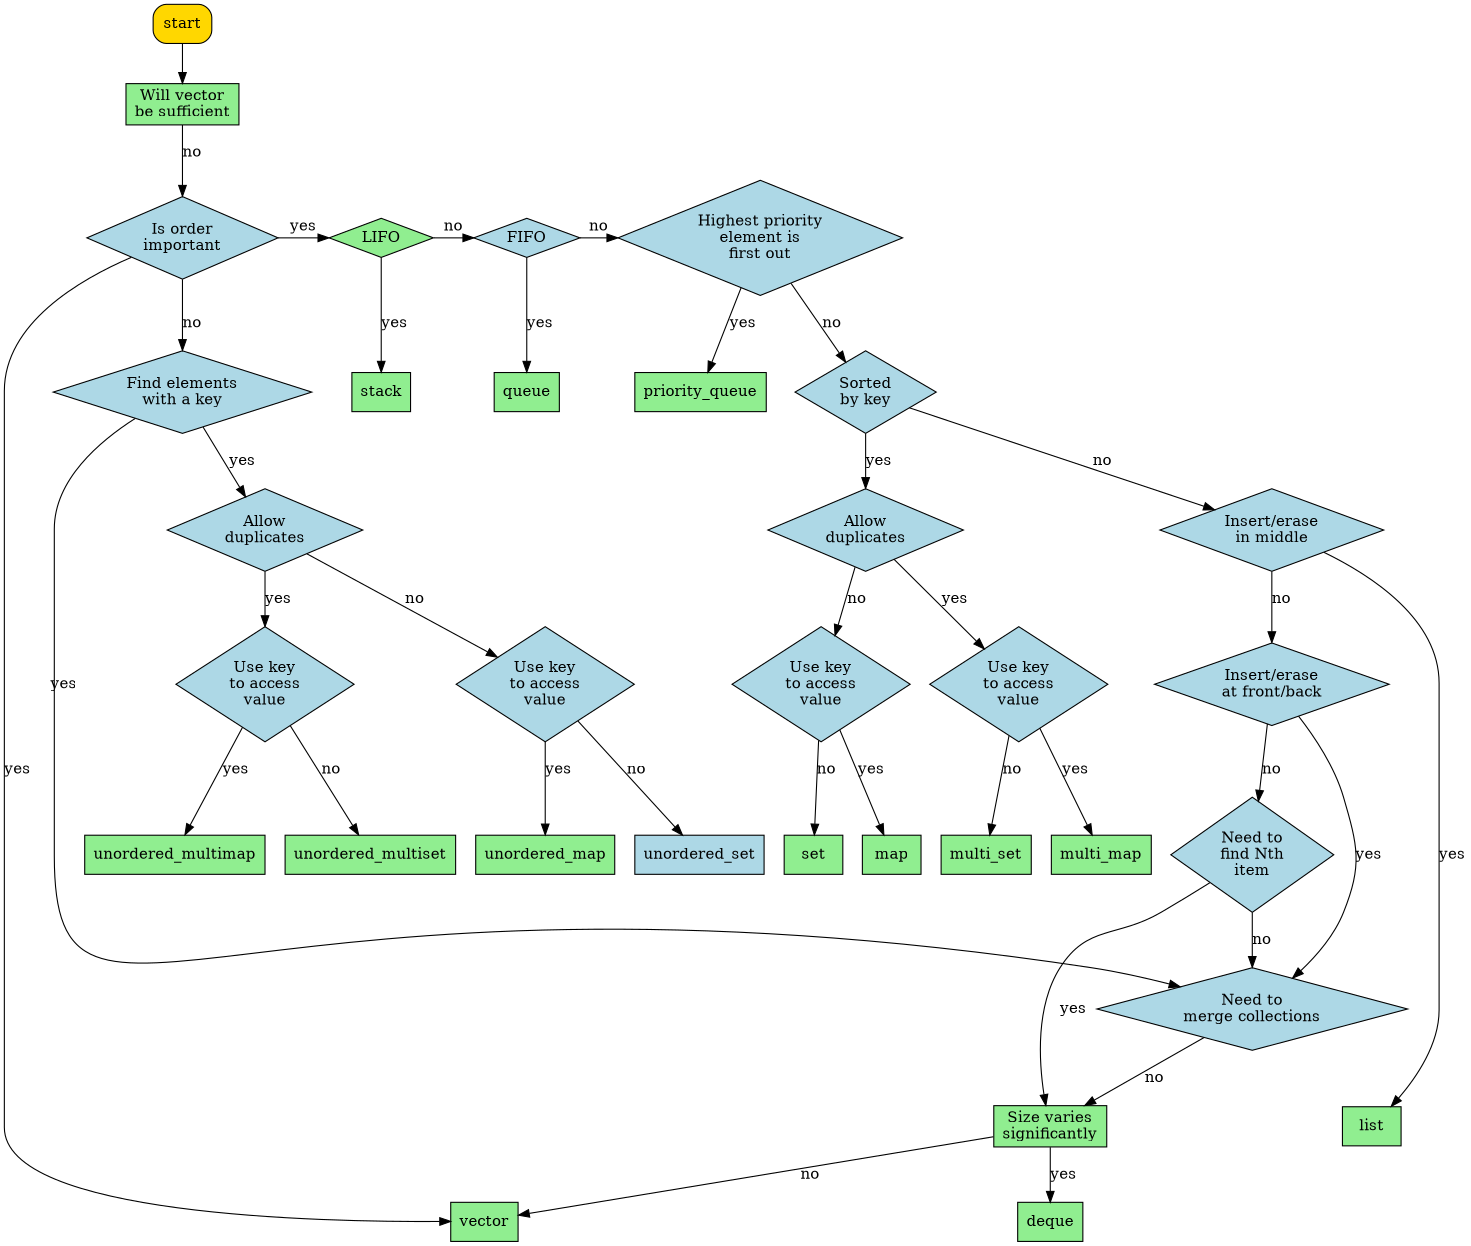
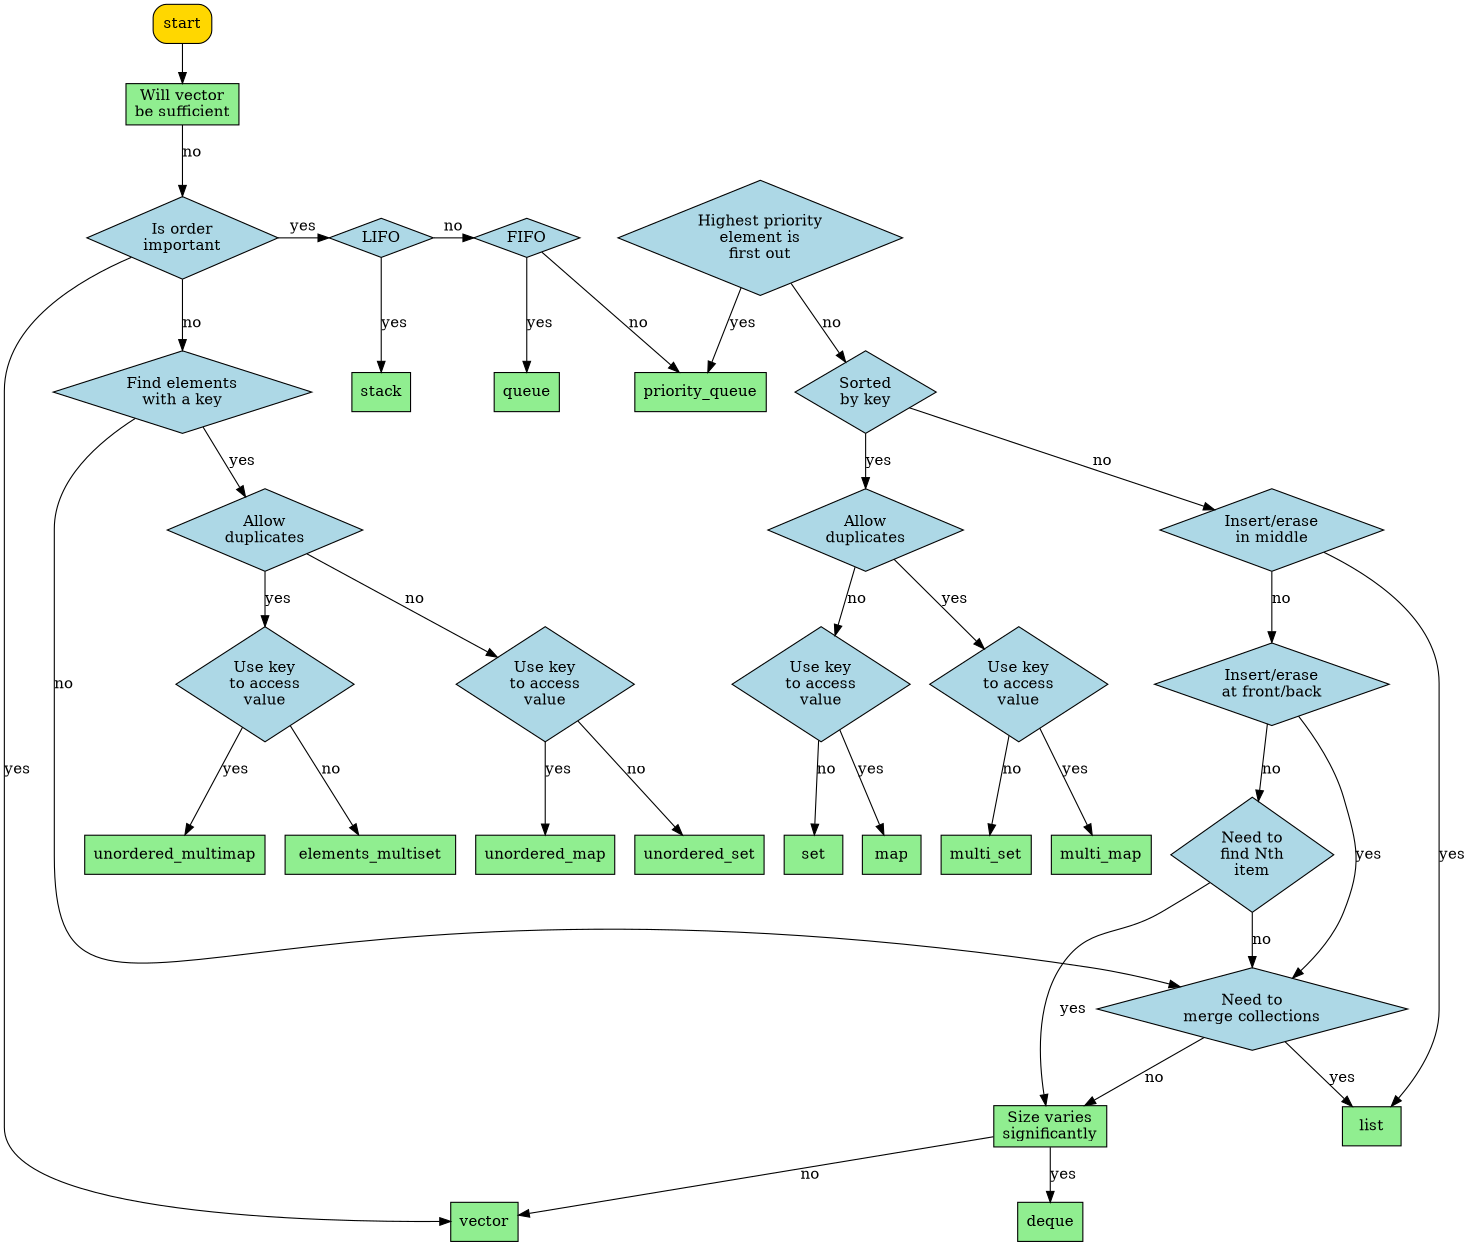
node "LIFO": fillcolor palegreen2 -> lightblue
edge "FIFO" -> "Highest priority element is first out": now "FIFO" -> "priority_queue"
edge "Find elements with a key" -> "Need to merge collections": label "yes" -> "no"
node "unordered_multiset": label "unordered_multiset" -> "elements_multiset"
node "unordered_set": fillcolor lightblue -> palegreen2
edge "Need to merge collections" -> "list": added, label "yes"
